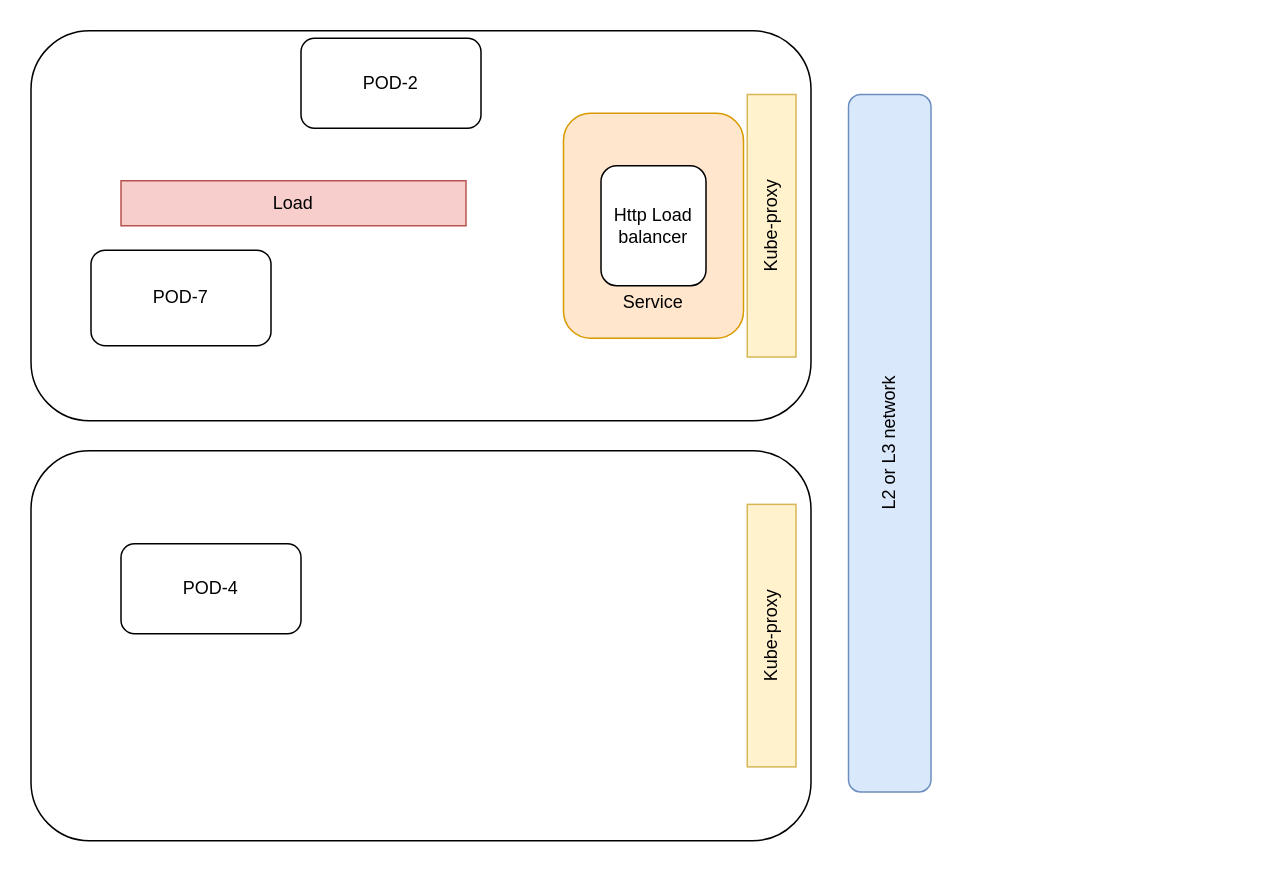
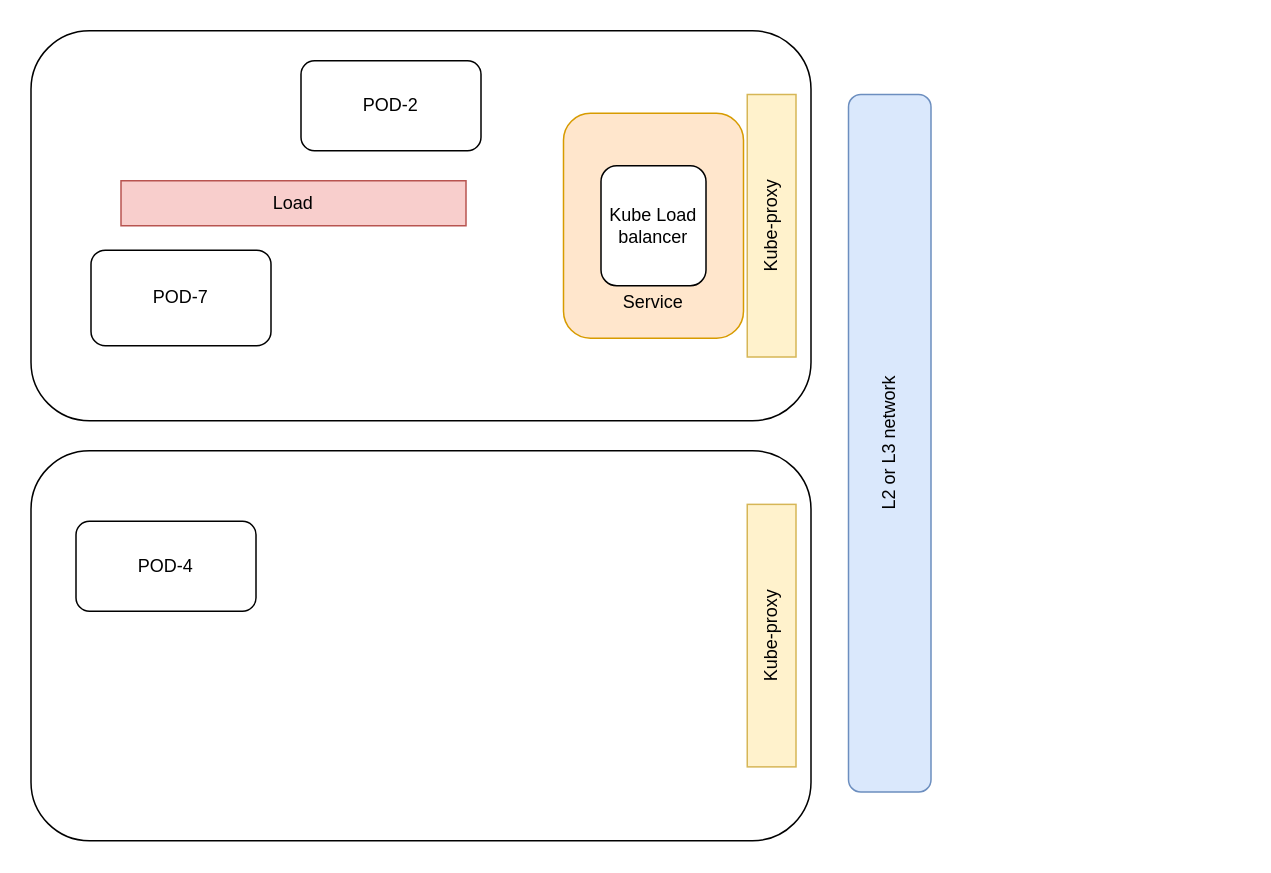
node "POD-2": moved (391, 83) -> (391, 106)
node "Http Load balancer": label "Http Load balancer" -> "Kube Load balancer"
node "POD-4": moved (211, 589) -> (166, 566)
